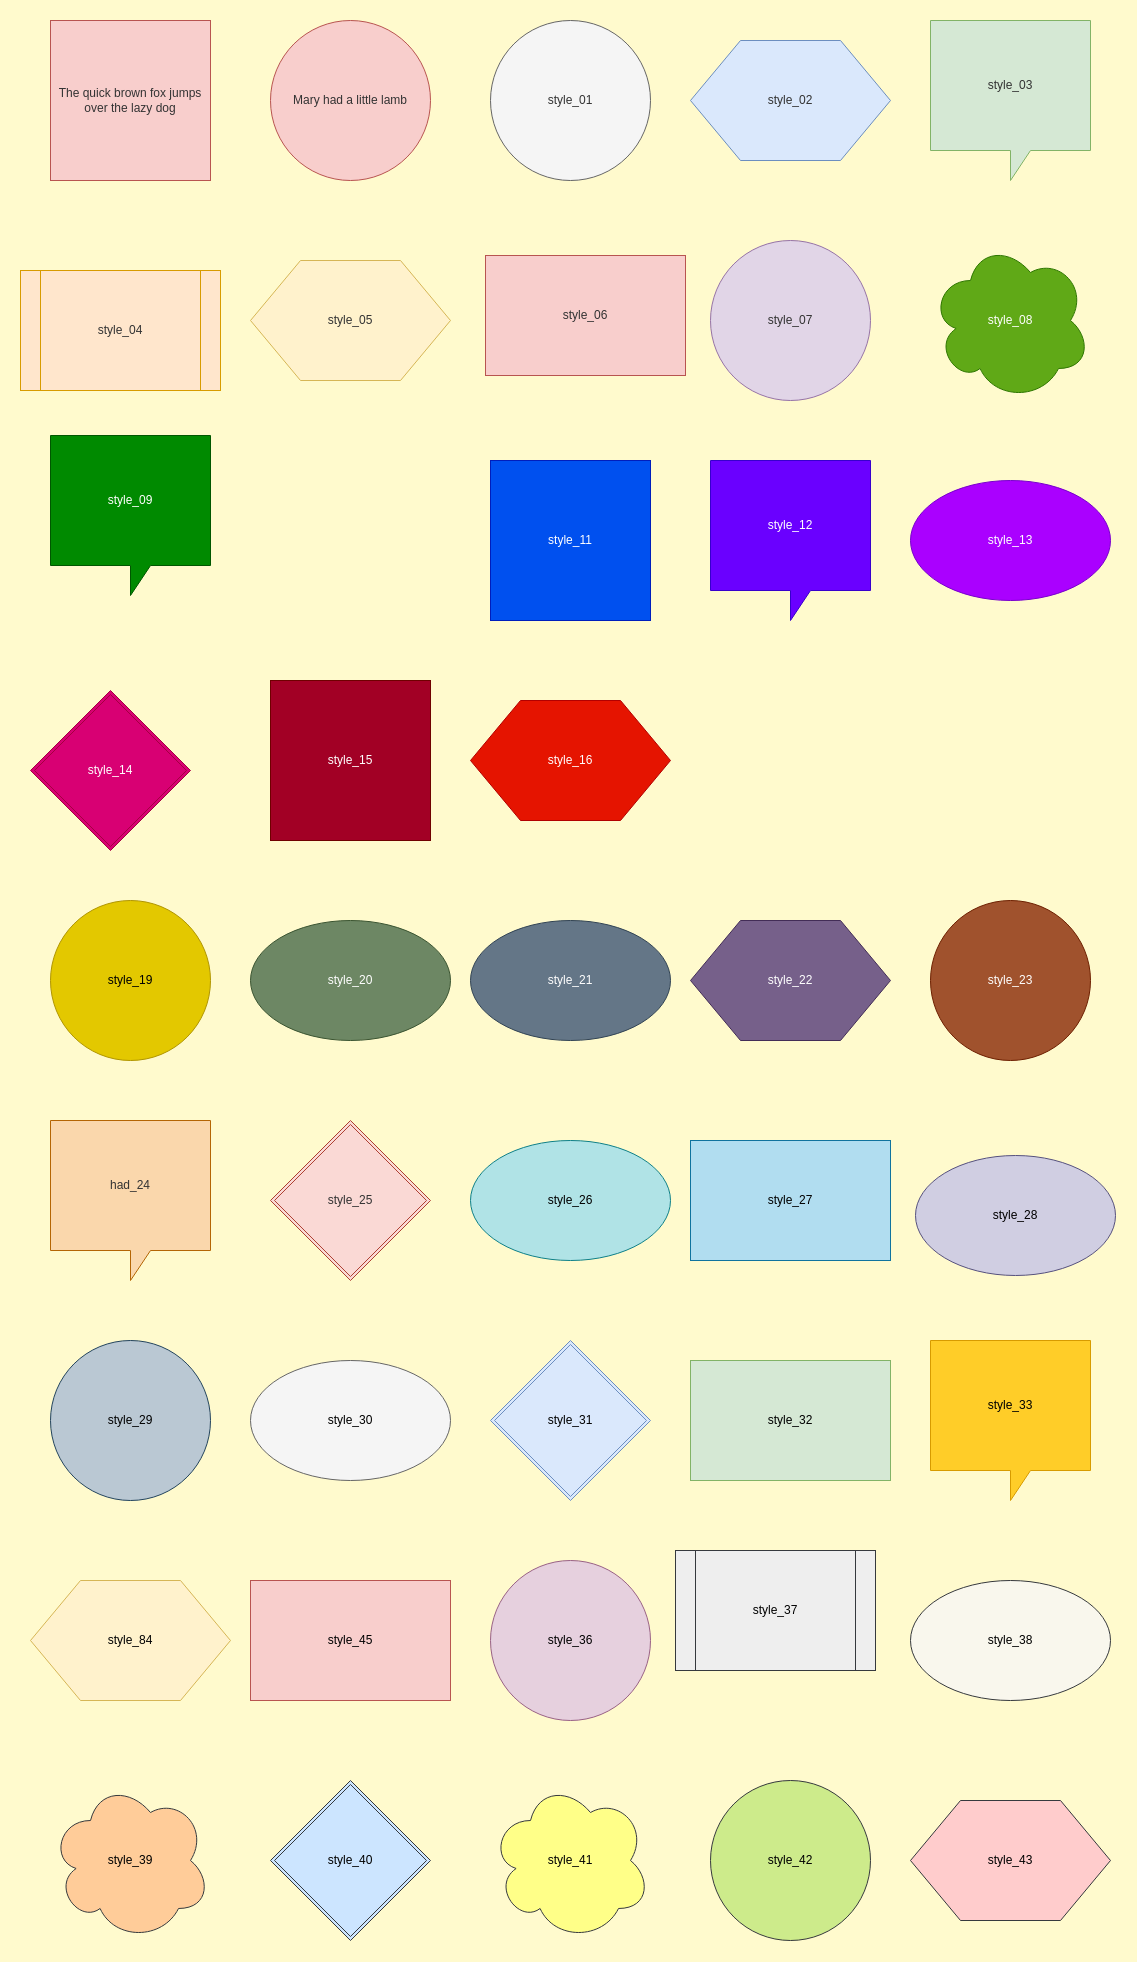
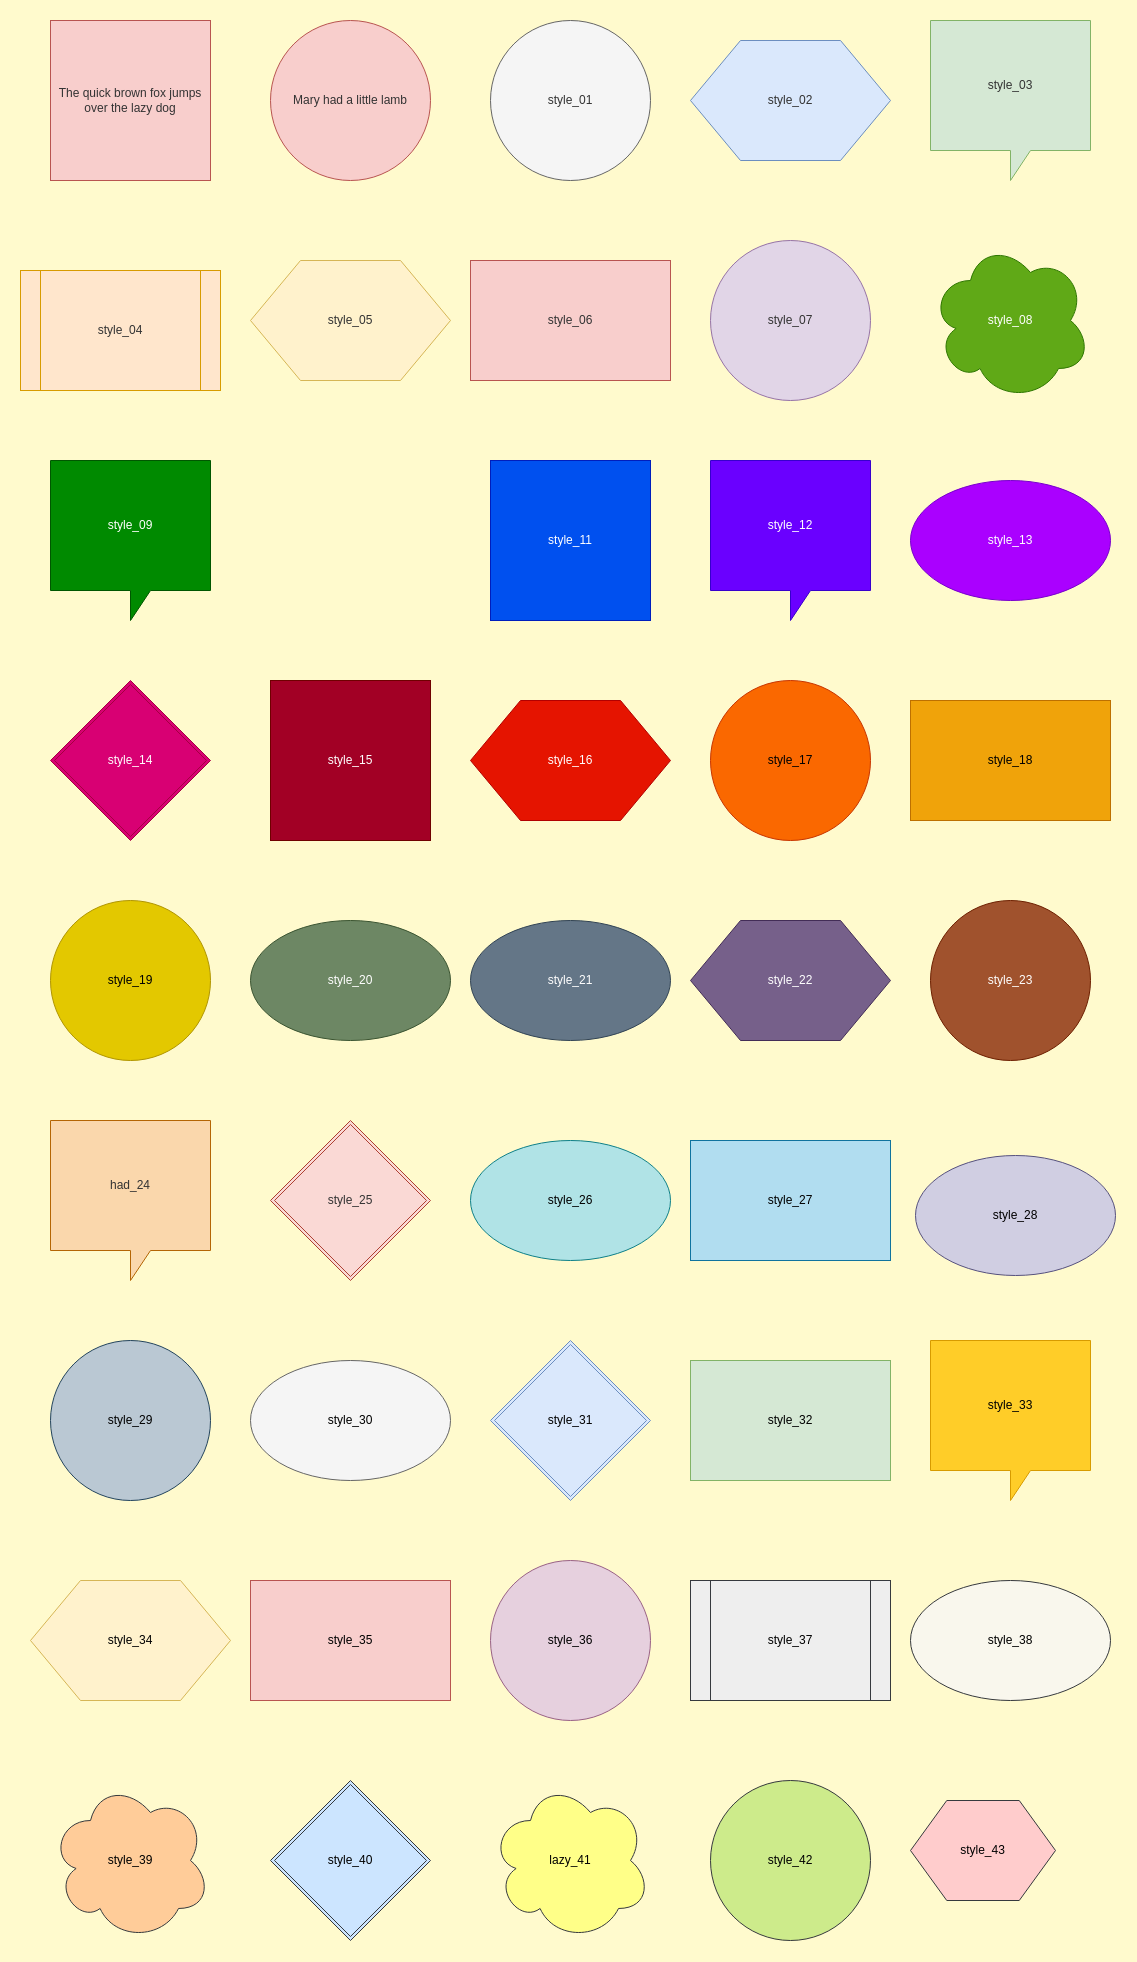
node "style_06": moved (586, 316) -> (571, 321)
node "style_09": moved (131, 516) -> (131, 541)
node "style_17": added
node "style_18": added
node "style_14": moved (111, 771) -> (131, 761)
node "style_37": moved (776, 1611) -> (791, 1641)
node "style_84": label "style_84" -> "style_34"
node "style_45": label "style_45" -> "style_35"
node "style_41": label "style_41" -> "lazy_41"
node "style_43": size 200x120 -> 145x100
